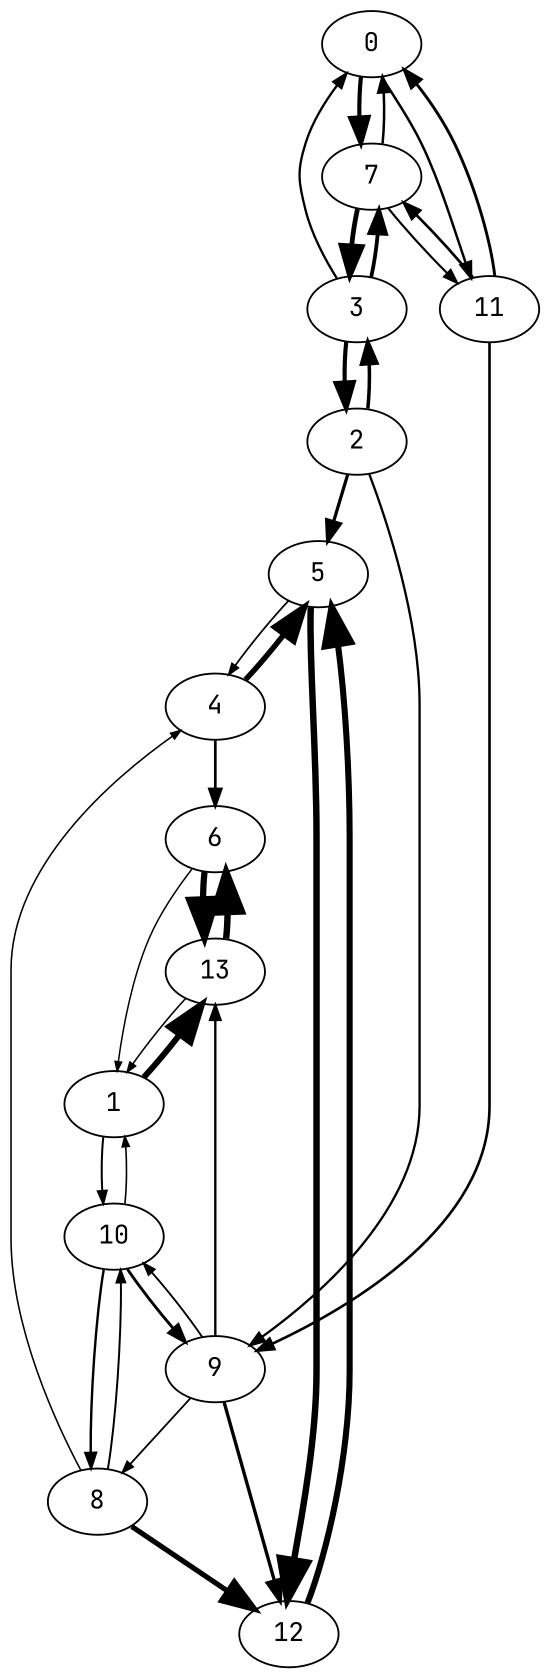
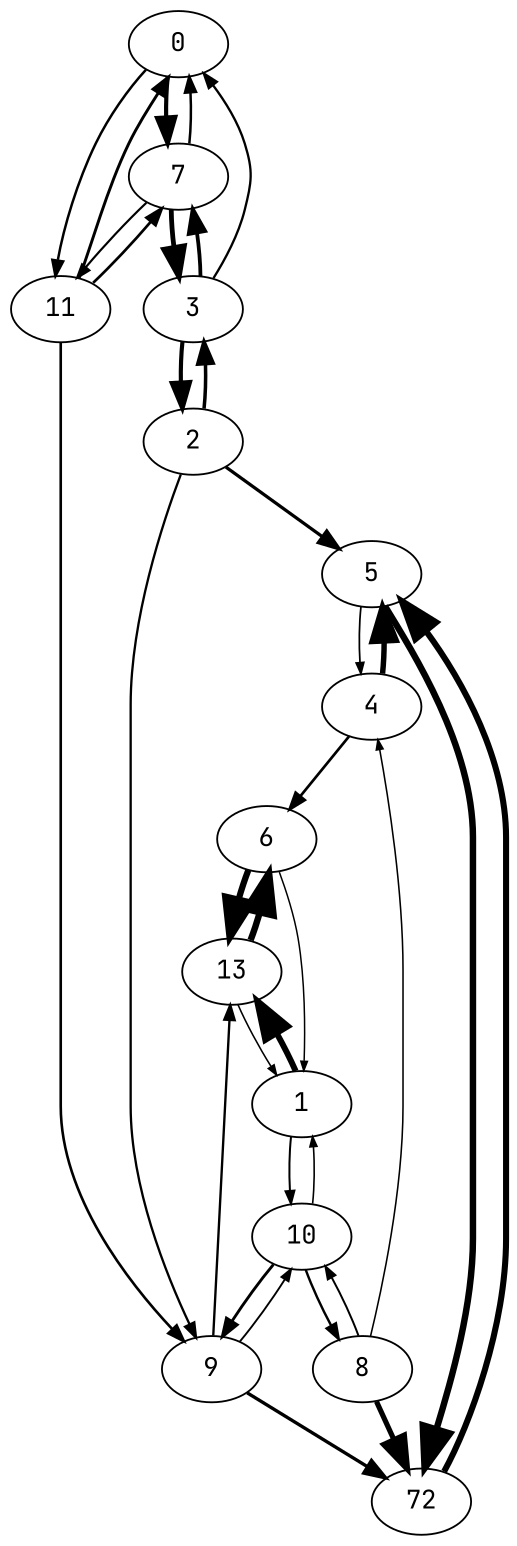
edge "9" -> "8": removed
node "12": label "12" -> "72"
